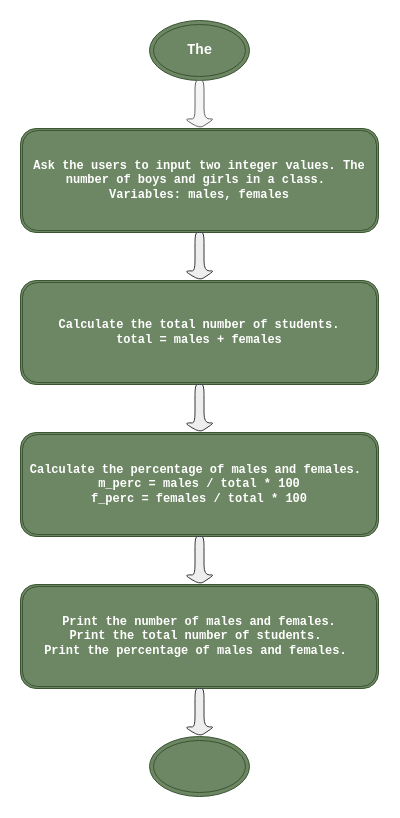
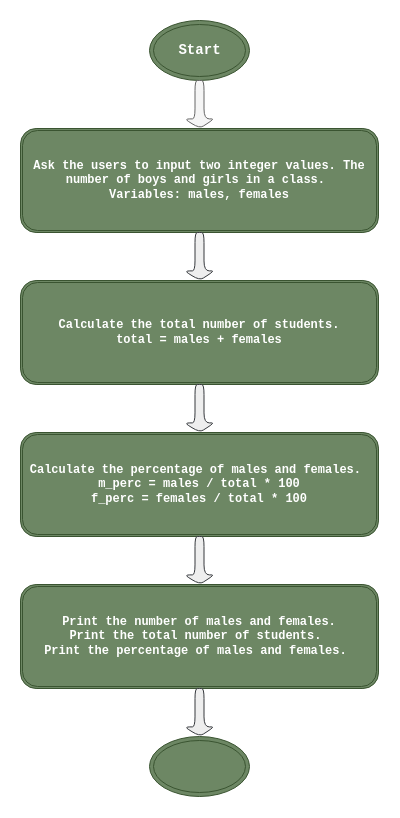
node "The": label "The" -> "Start"
